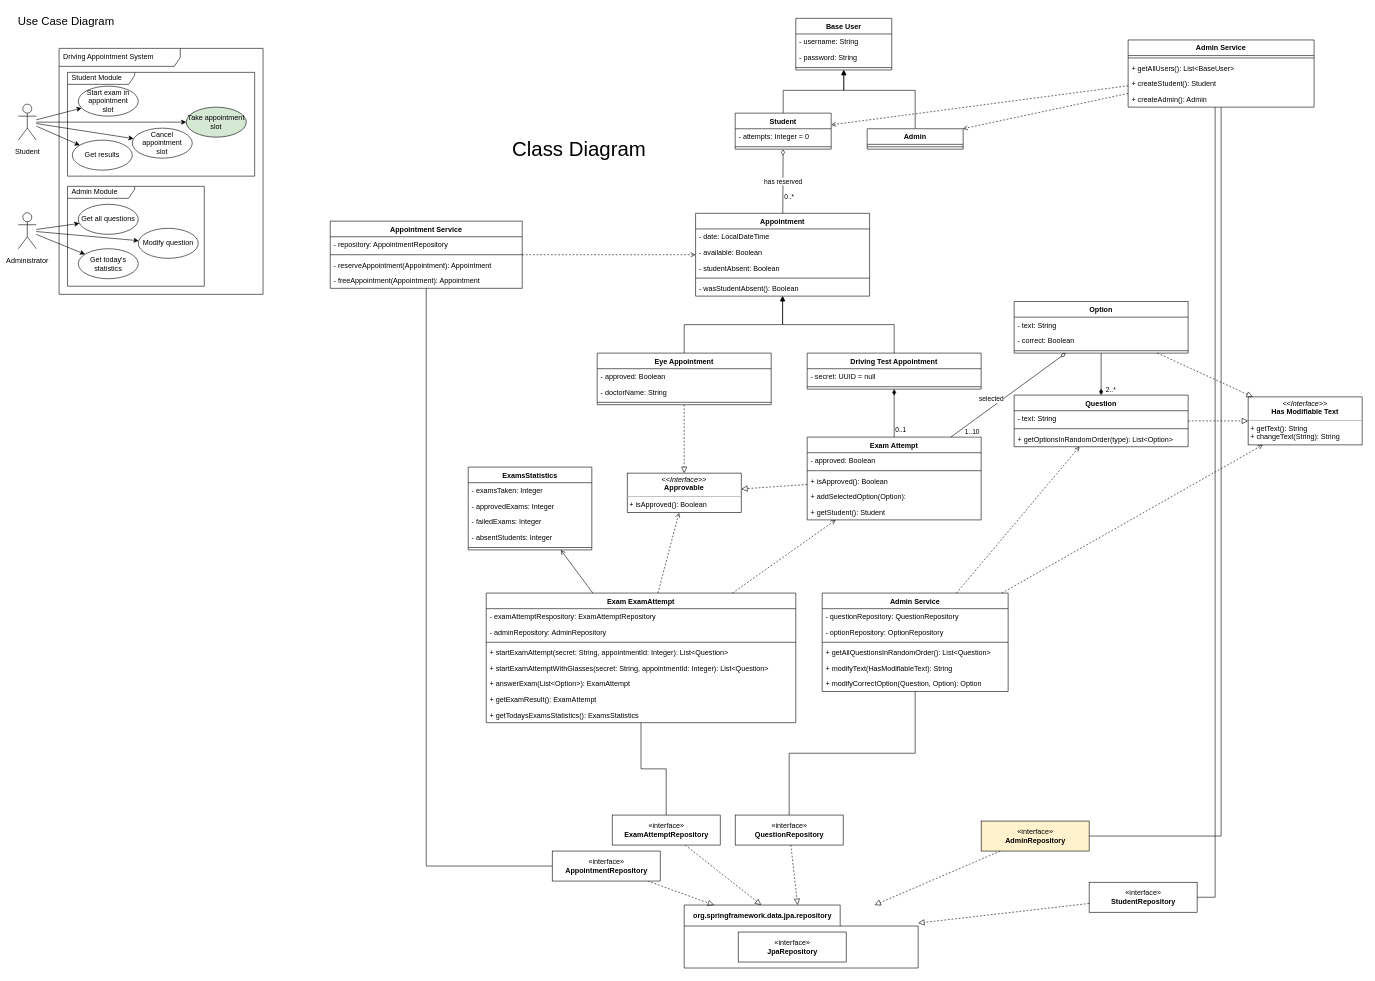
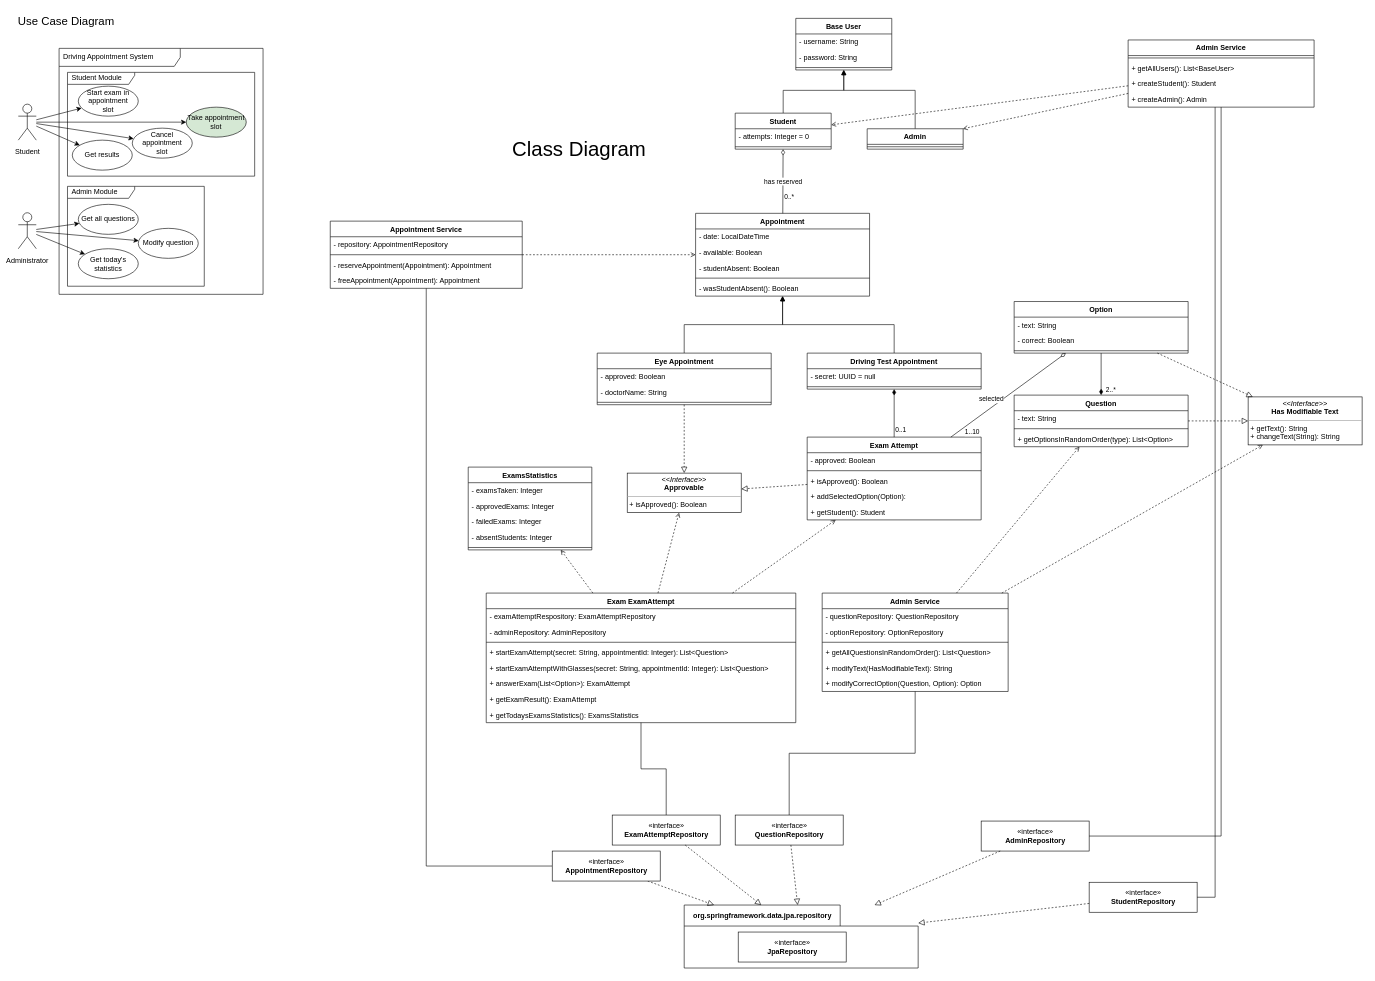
edge "Exam ExamAttempt" -> "ExamsStatistics": style solid -> dashed
node "«interface» AdminRepository": fillcolor #fff2cc -> #ffffff
